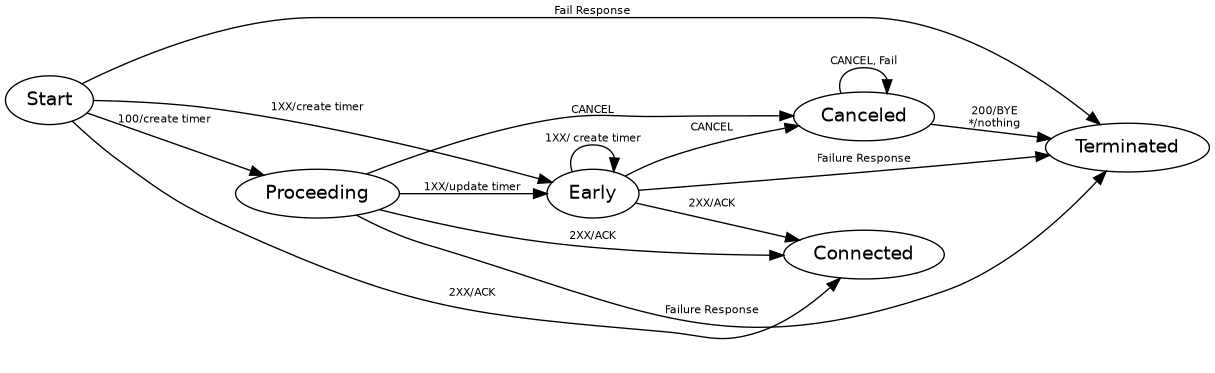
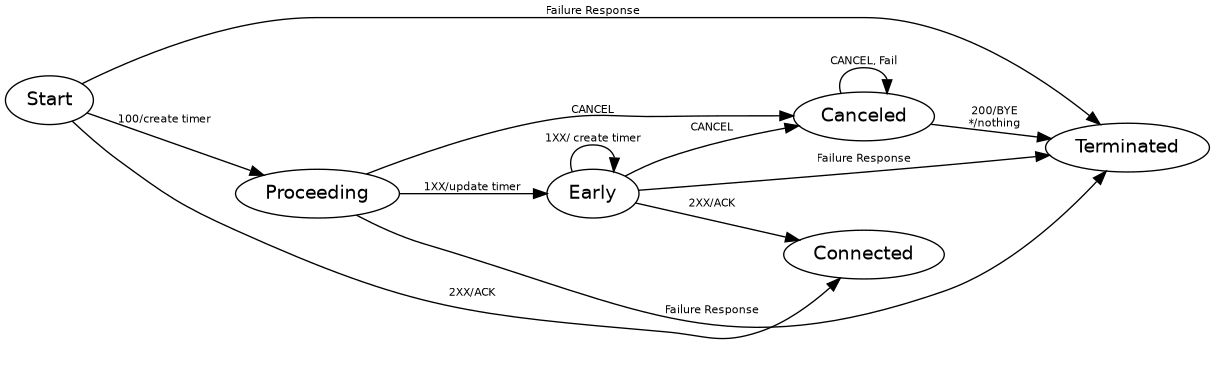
edge "Start" -> "Terminated": label "Fail Response" -> "Failure Response"
edge "Start" -> "Early": removed, label "1XX/create timer"
edge "Proceeding" -> "Connected": removed, label "2XX/ACK"
